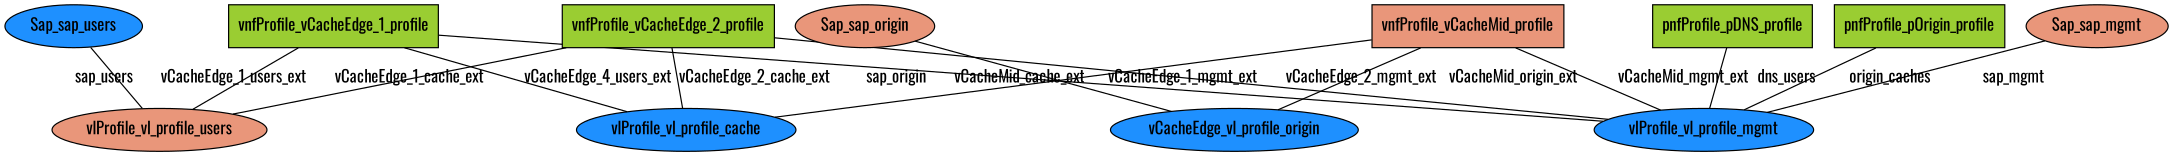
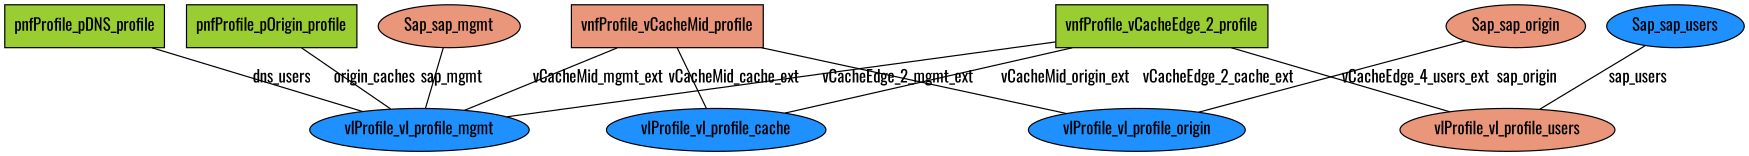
node "vnfProfile_vCacheEdge_1_profile": removed
node "vCacheEdge_vl_profile_origin": label "vCacheEdge_vl_profile_origin" -> "vlProfile_vl_profile_origin"
